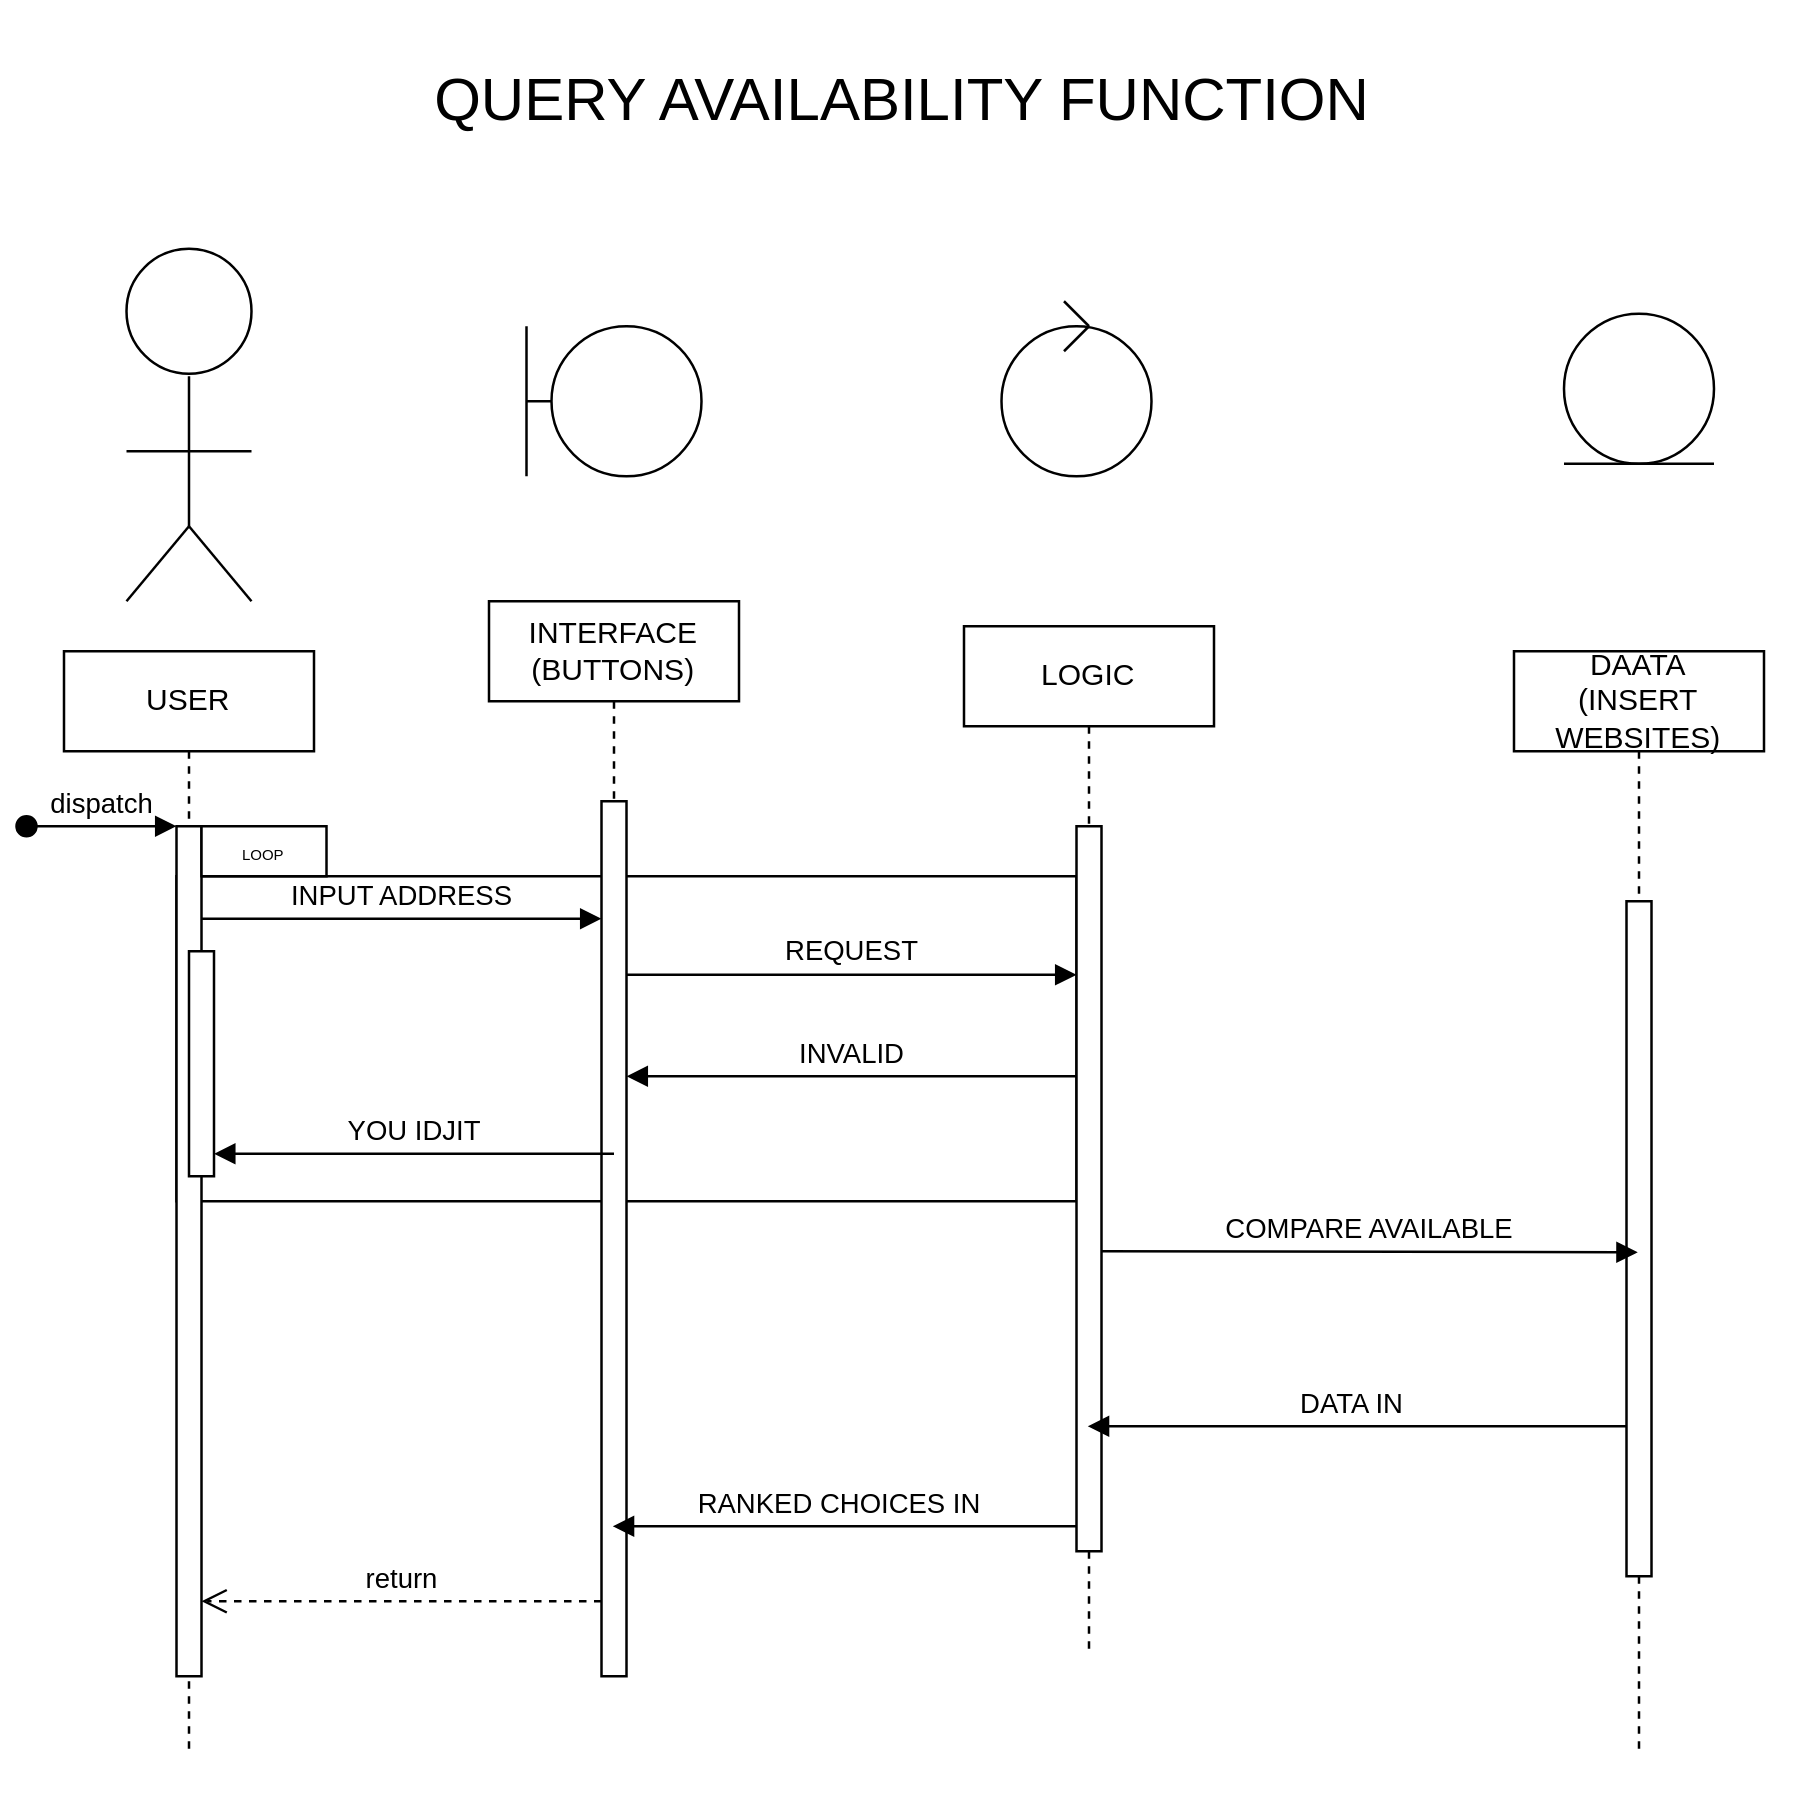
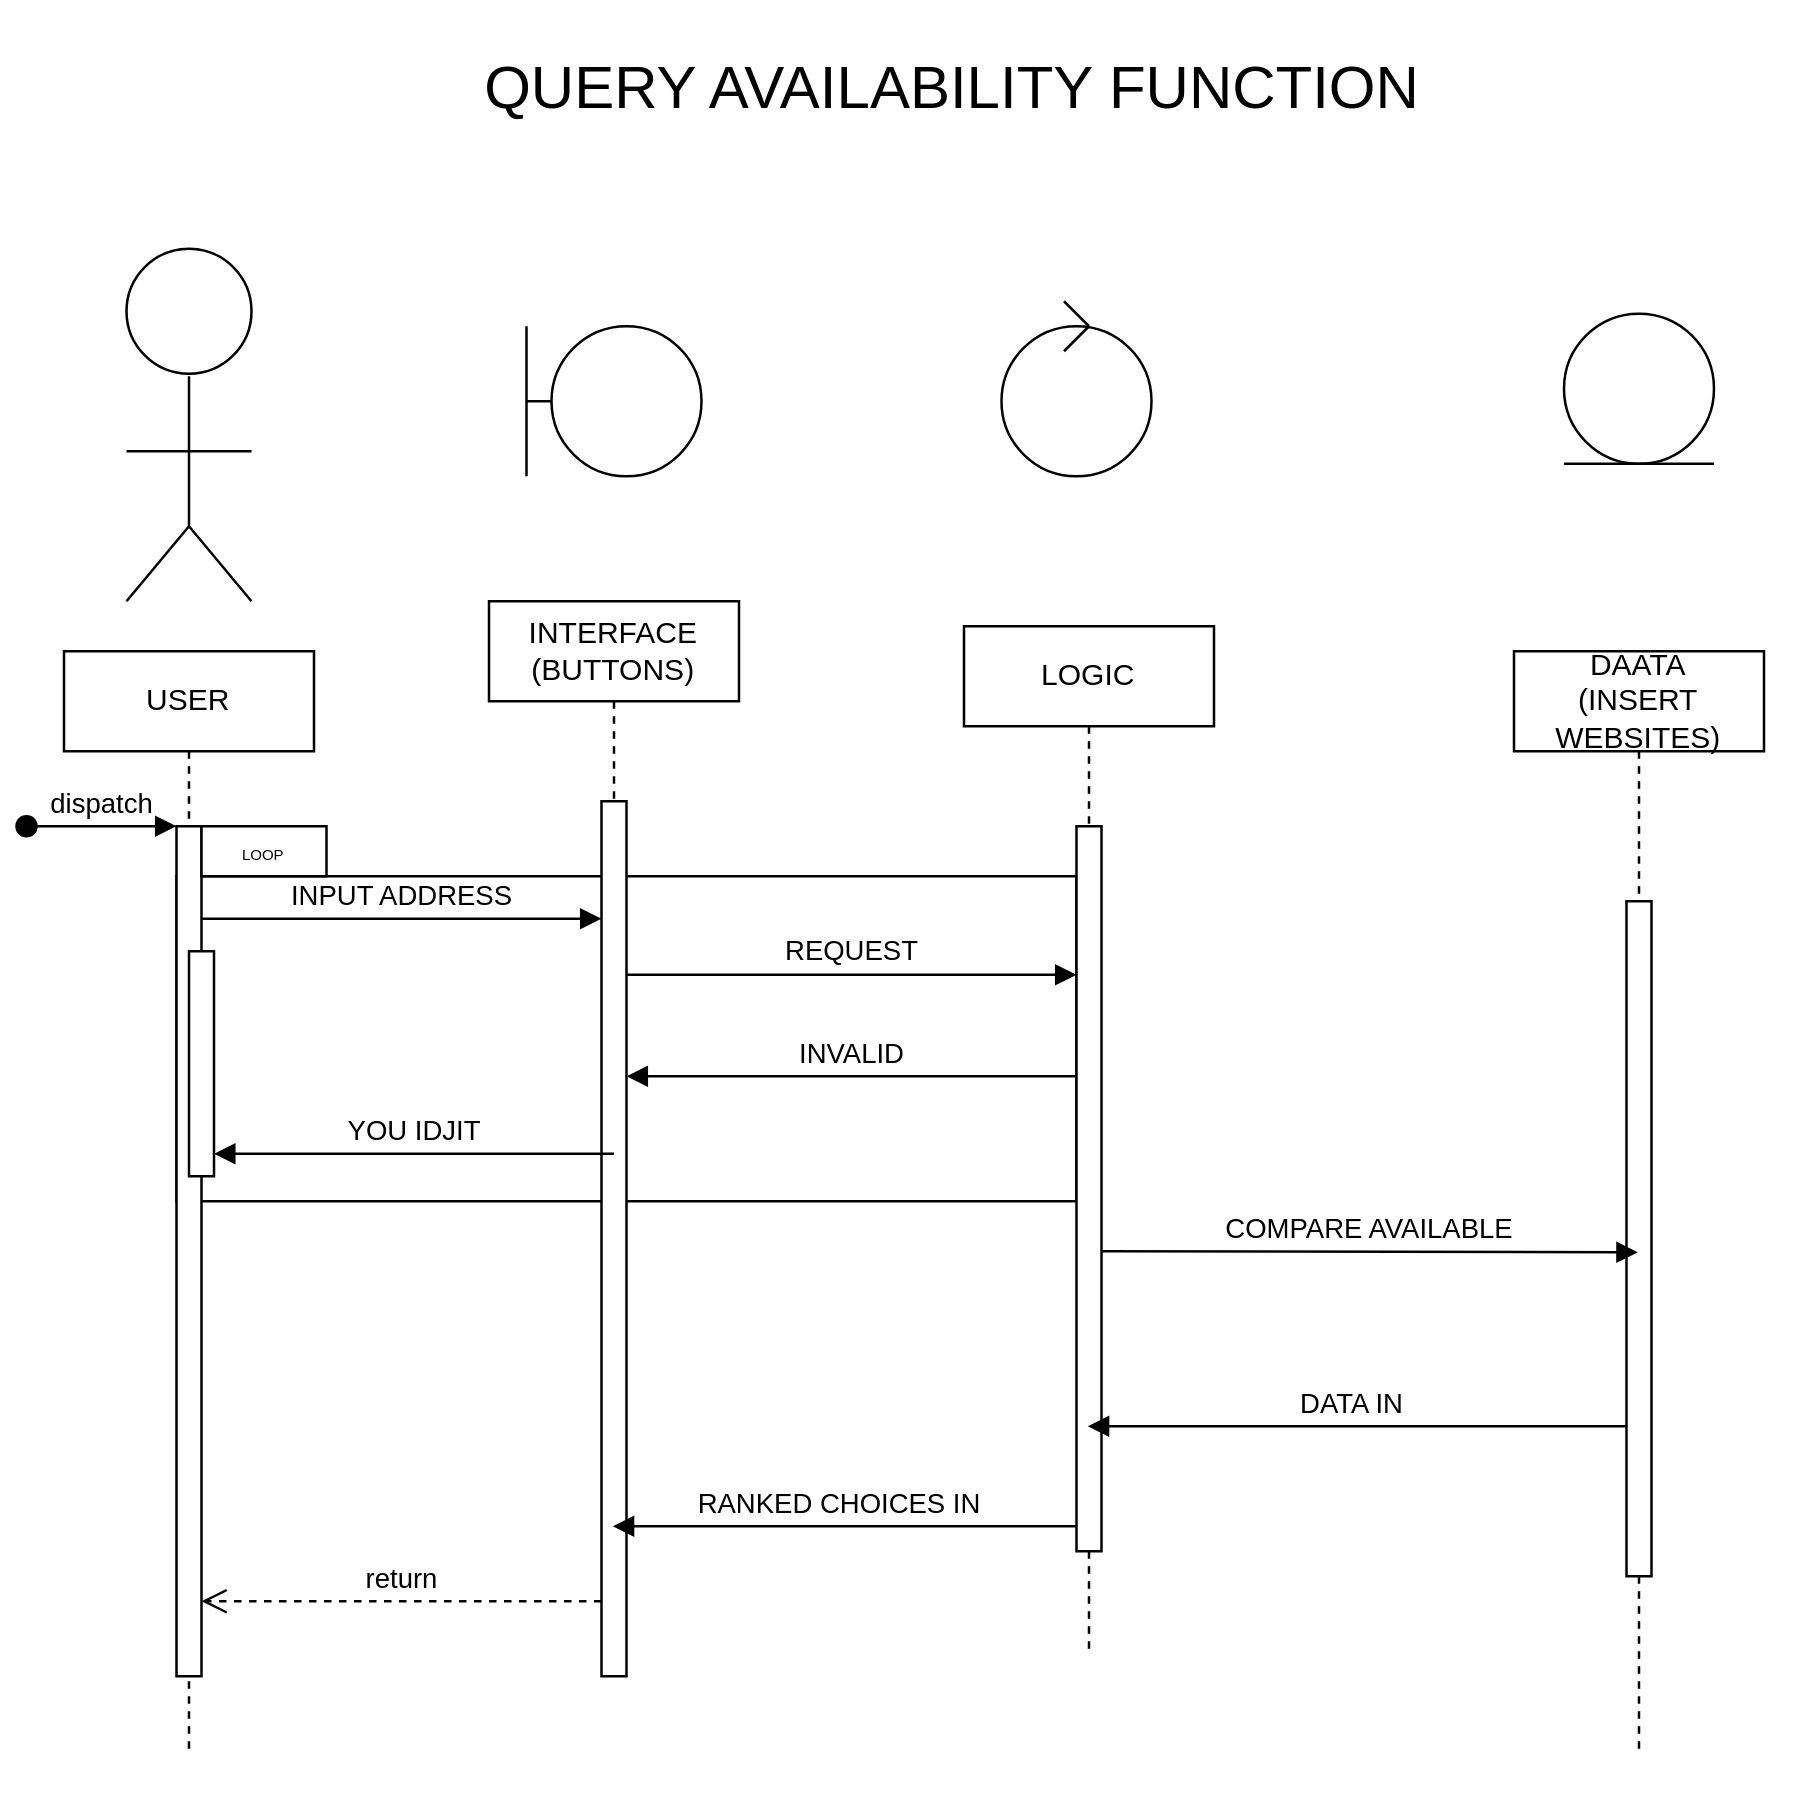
node "QUERY AVAILABILITY FUNCTION": moved (901, 101) -> (951, 89)
